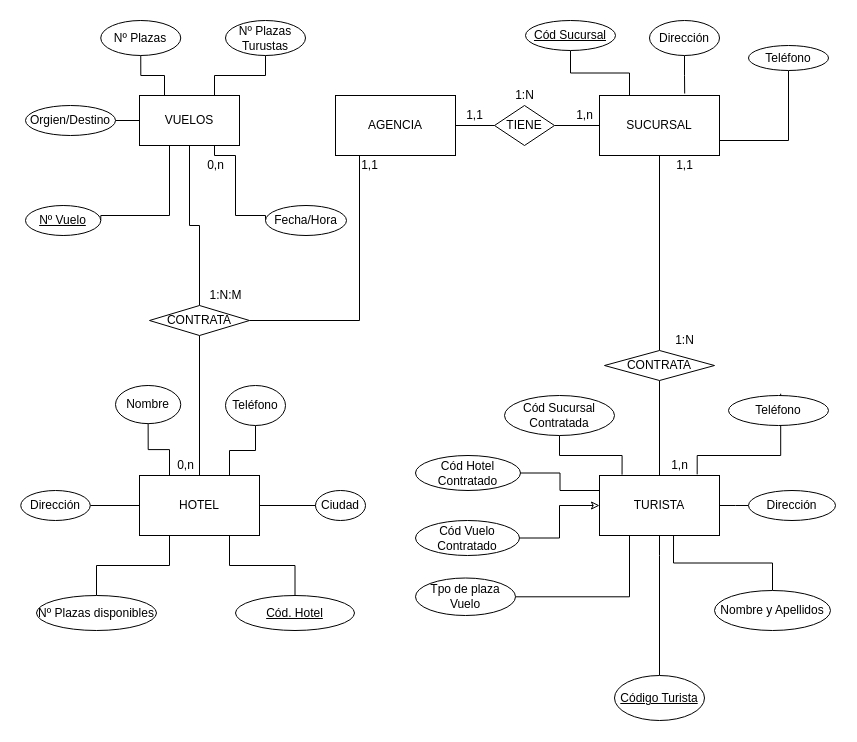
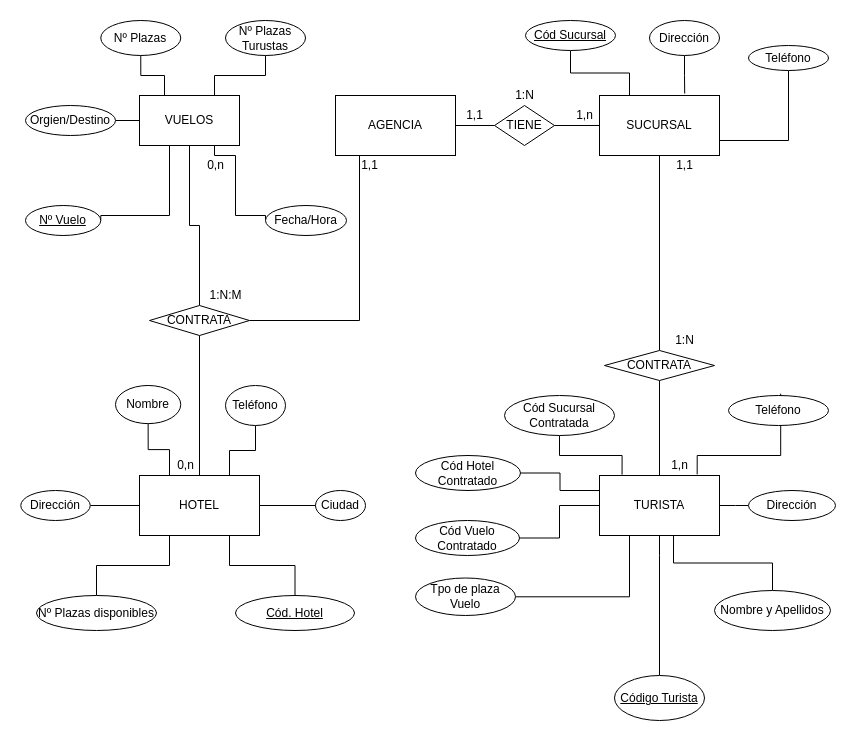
edge "Cód Vuelo Contratado" -> "TURISTA": arrowhead classic -> none
